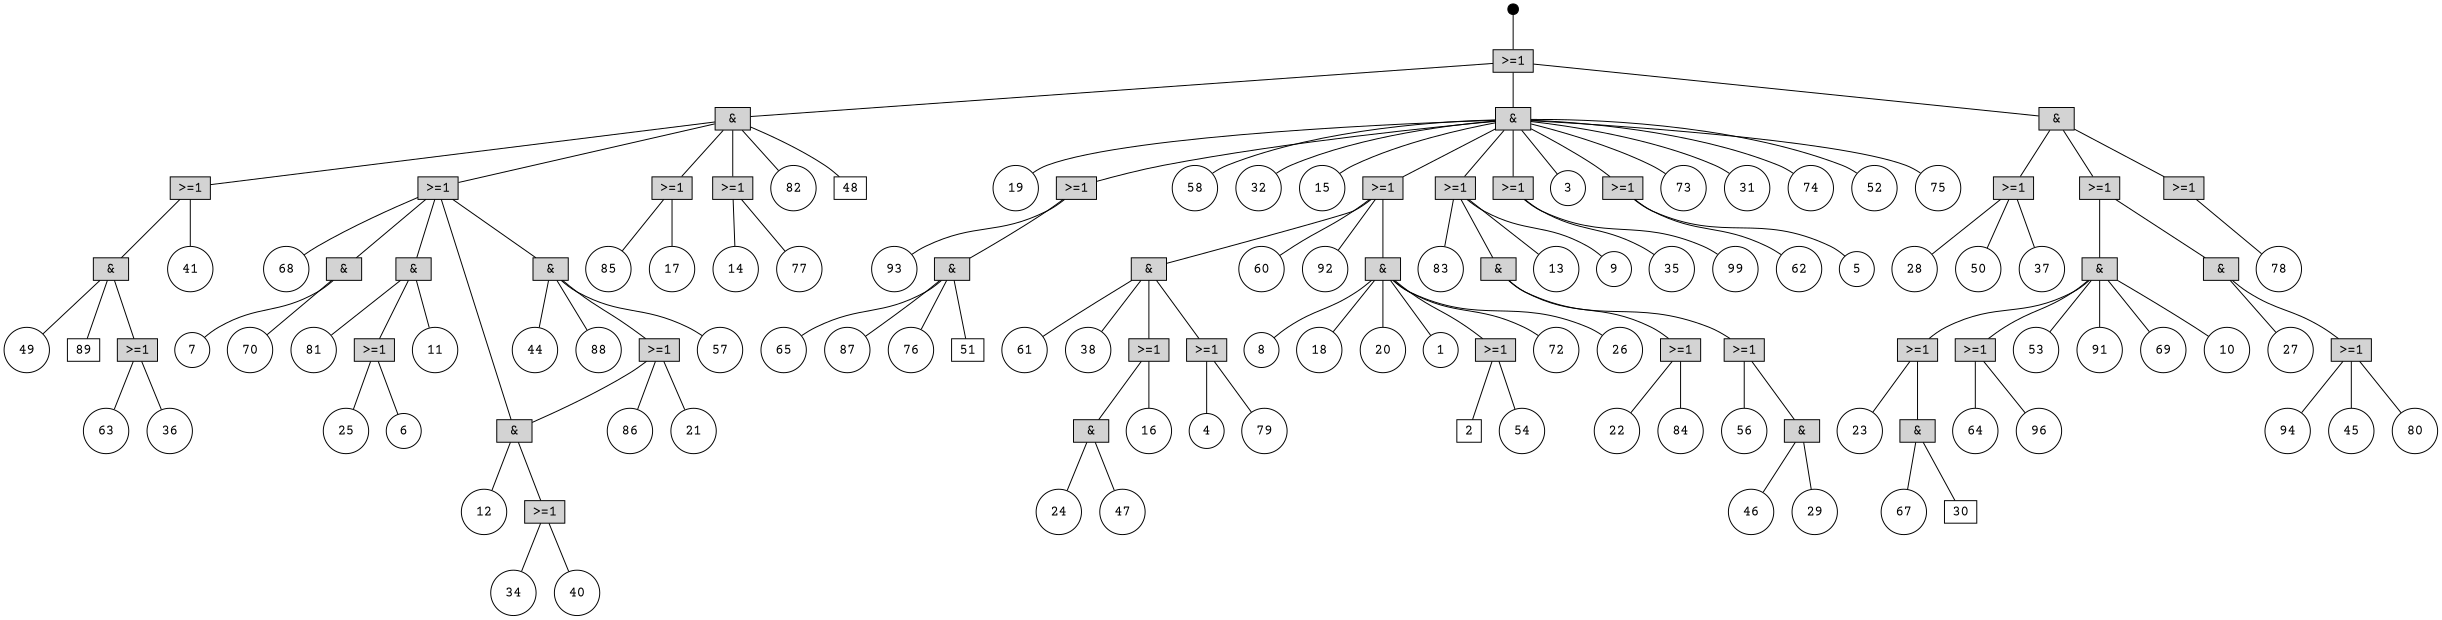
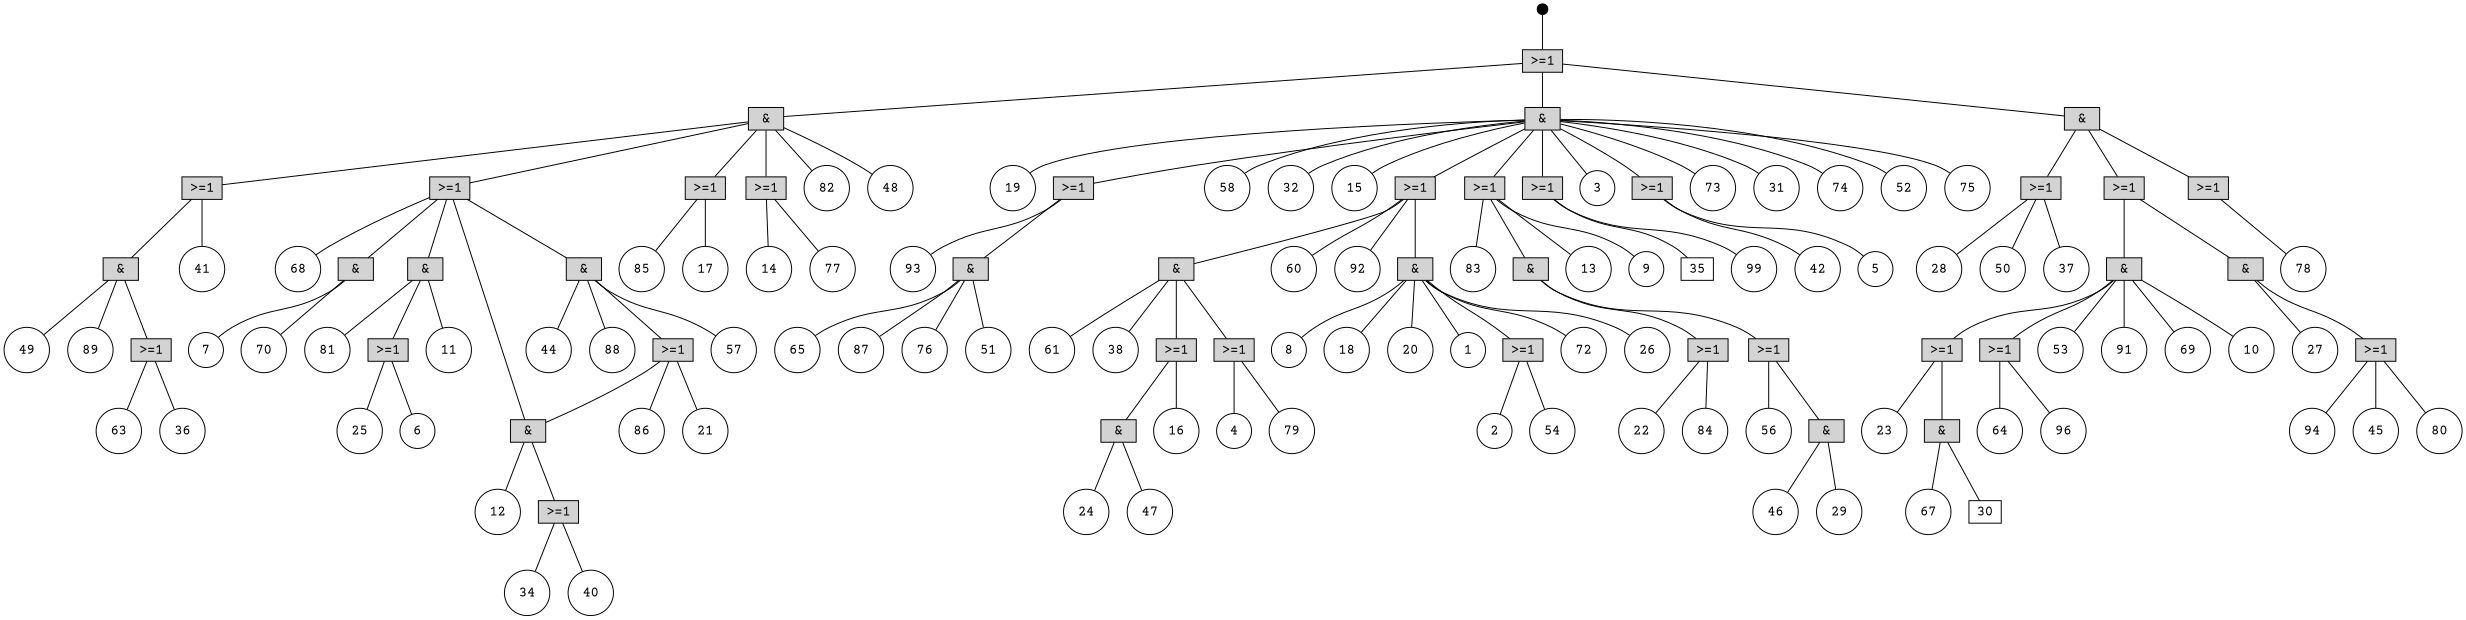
node "48": shape box -> circle
node "35": shape circle -> box
node "62": label "62" -> "42"
node "89": shape box -> circle
node "51": shape box -> circle
node "2": shape box -> circle
